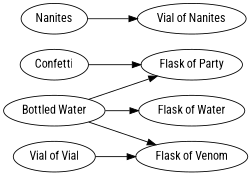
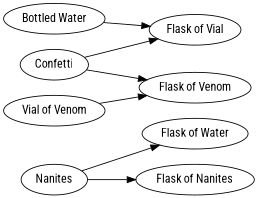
node "Vial of Nanites": label "Vial of Nanites" -> "Flask of Nanites"
node "Flask of Party": label "Flask of Party" -> "Flask of Vial"
edge "Bottled Water" -> "Flask of Water": now "Nanites" -> "Flask of Water"
edge "Bottled Water" -> "Flask of Venom": now "Confetti" -> "Flask of Venom"
node "Vial of Vial": label "Vial of Vial" -> "Vial of Venom"
